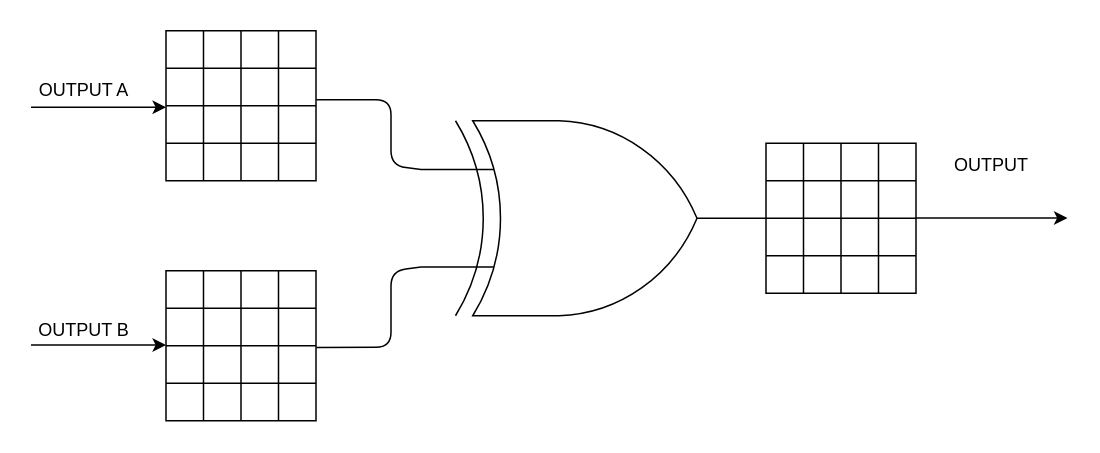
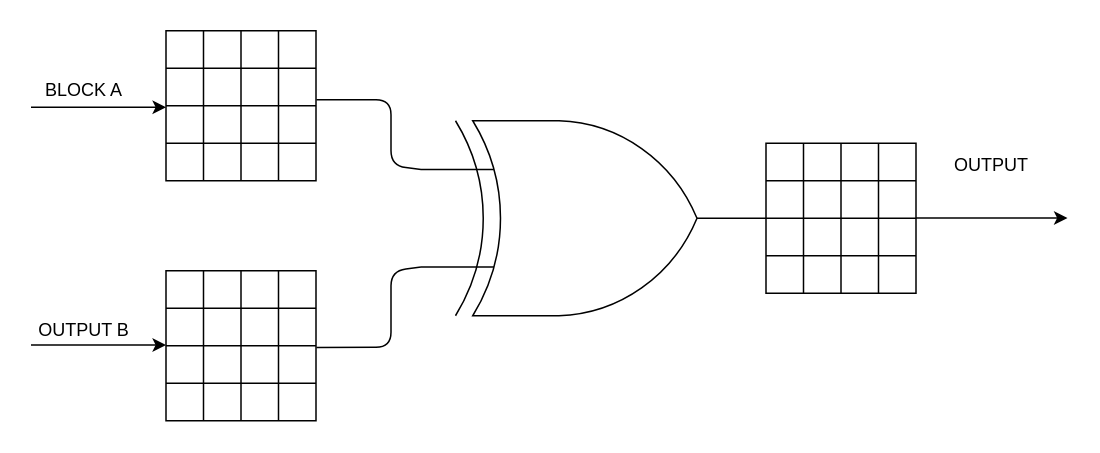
node "OUTPUT A": label "OUTPUT A" -> "BLOCK A"
